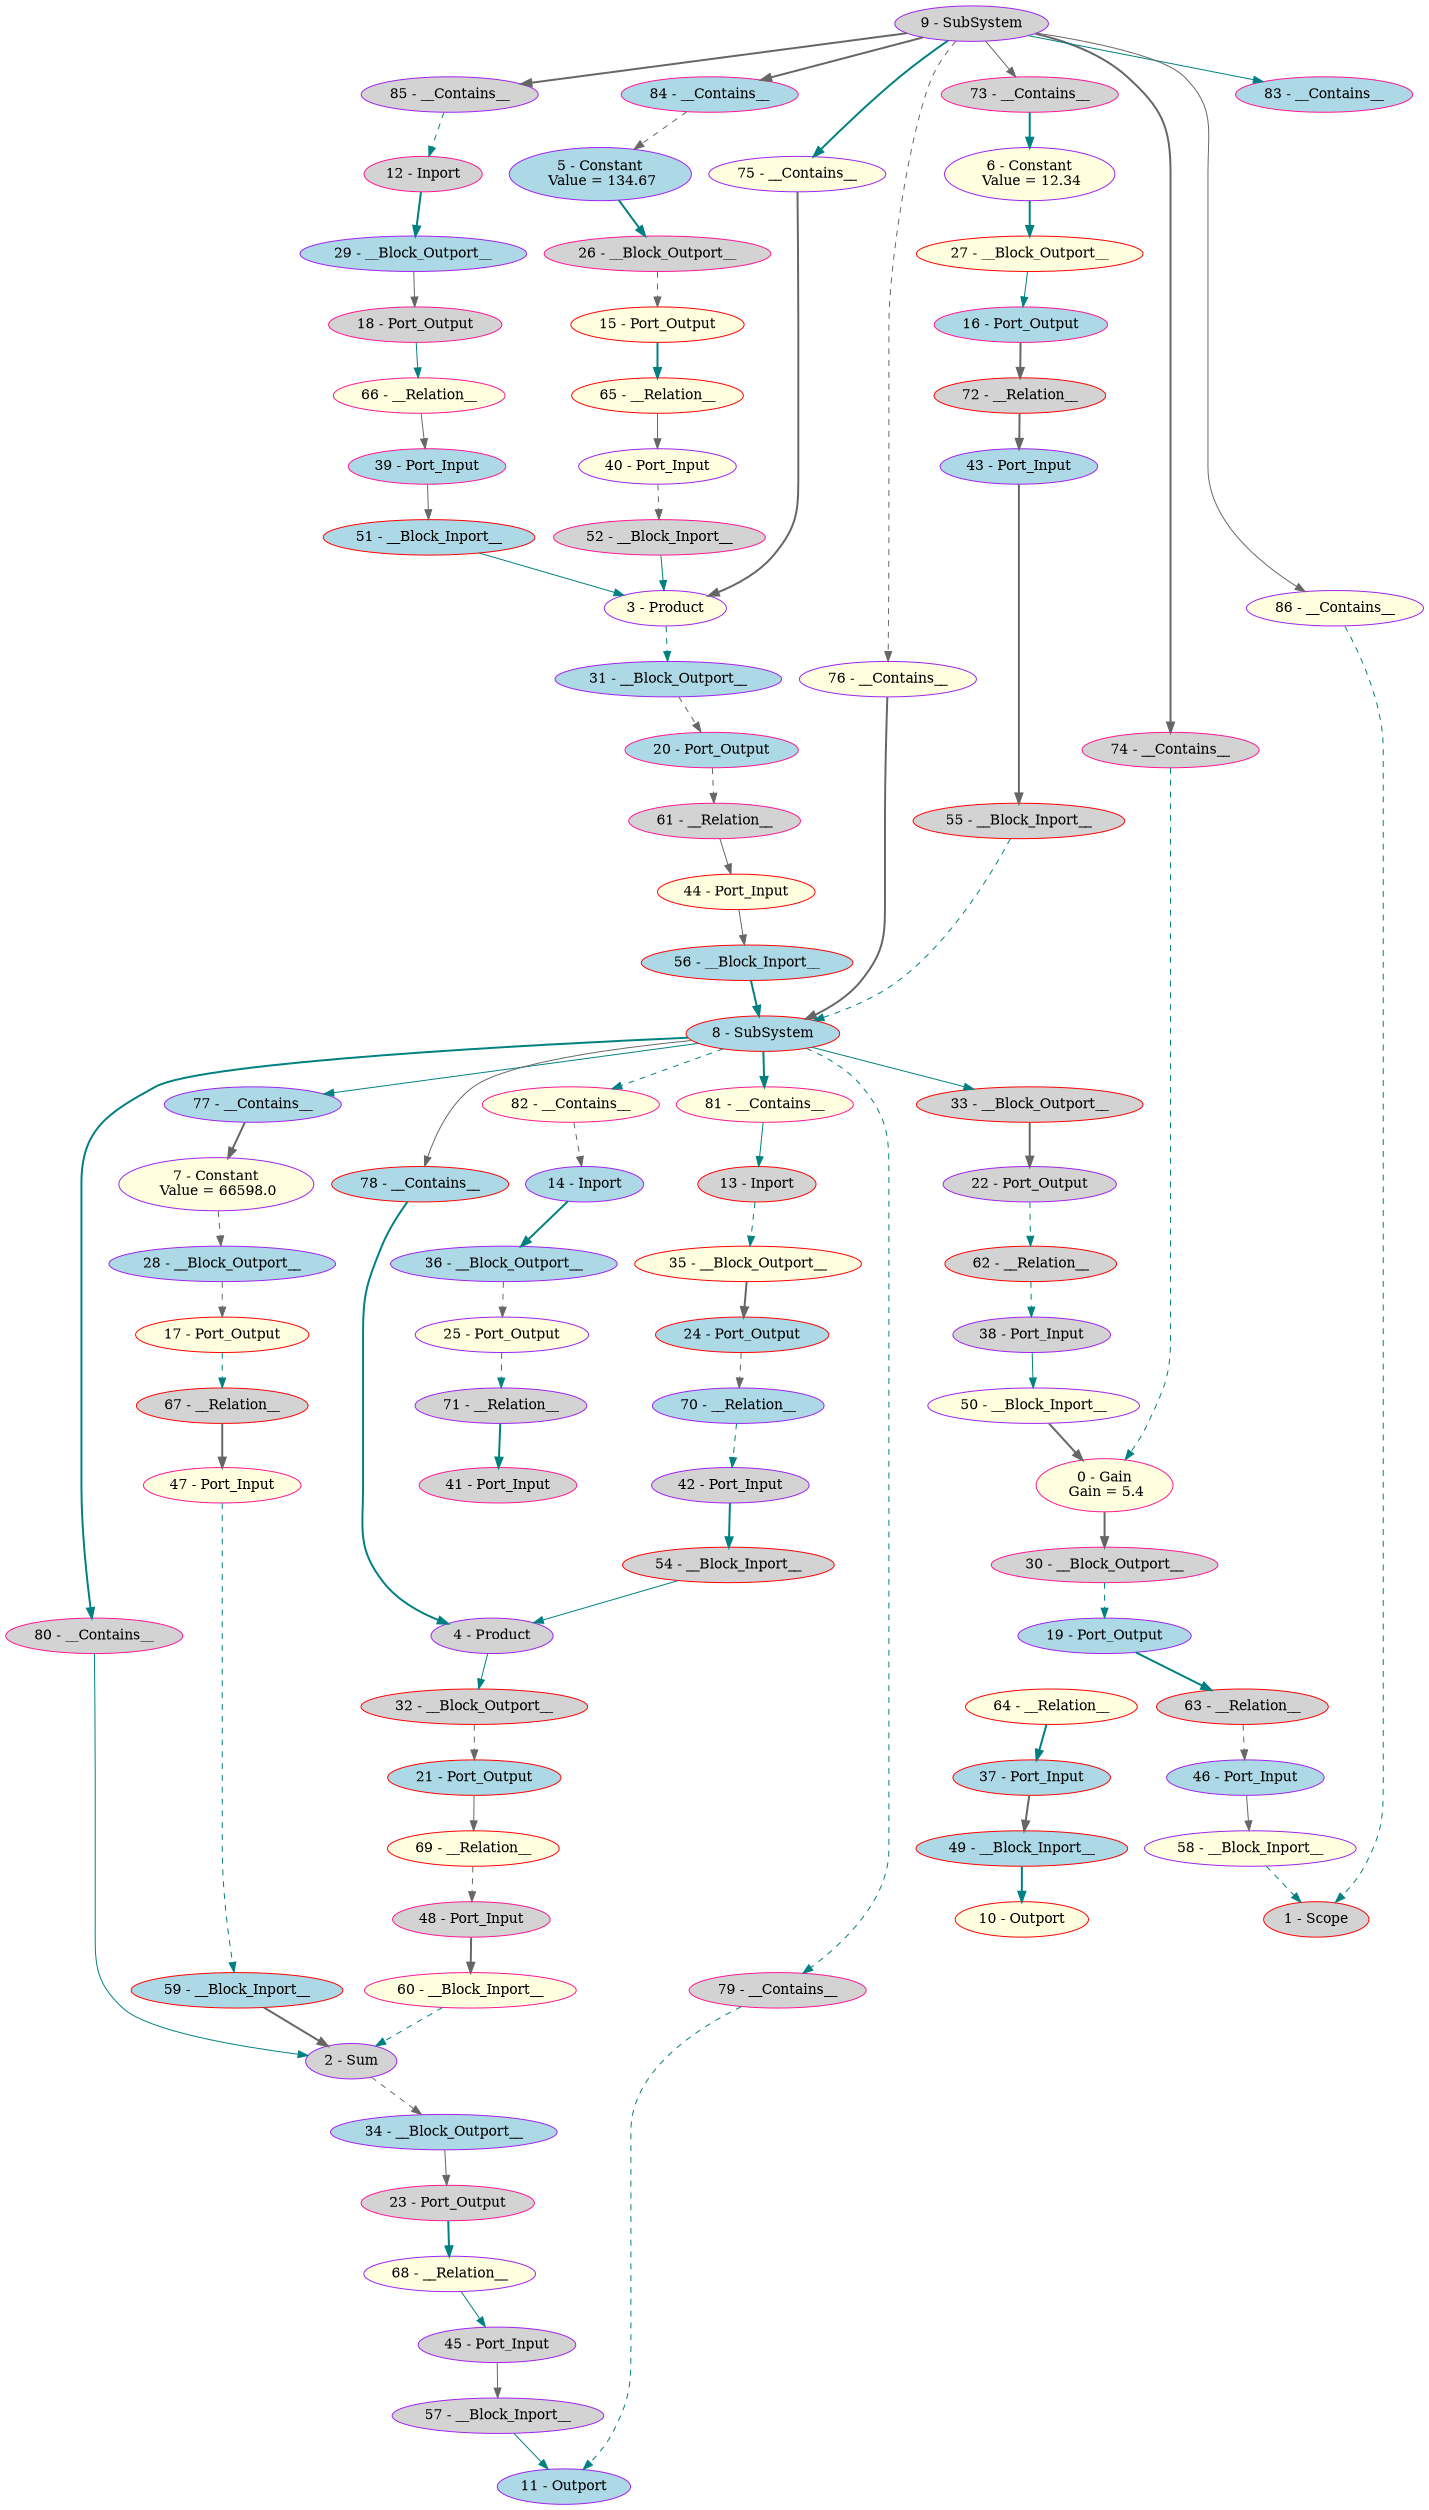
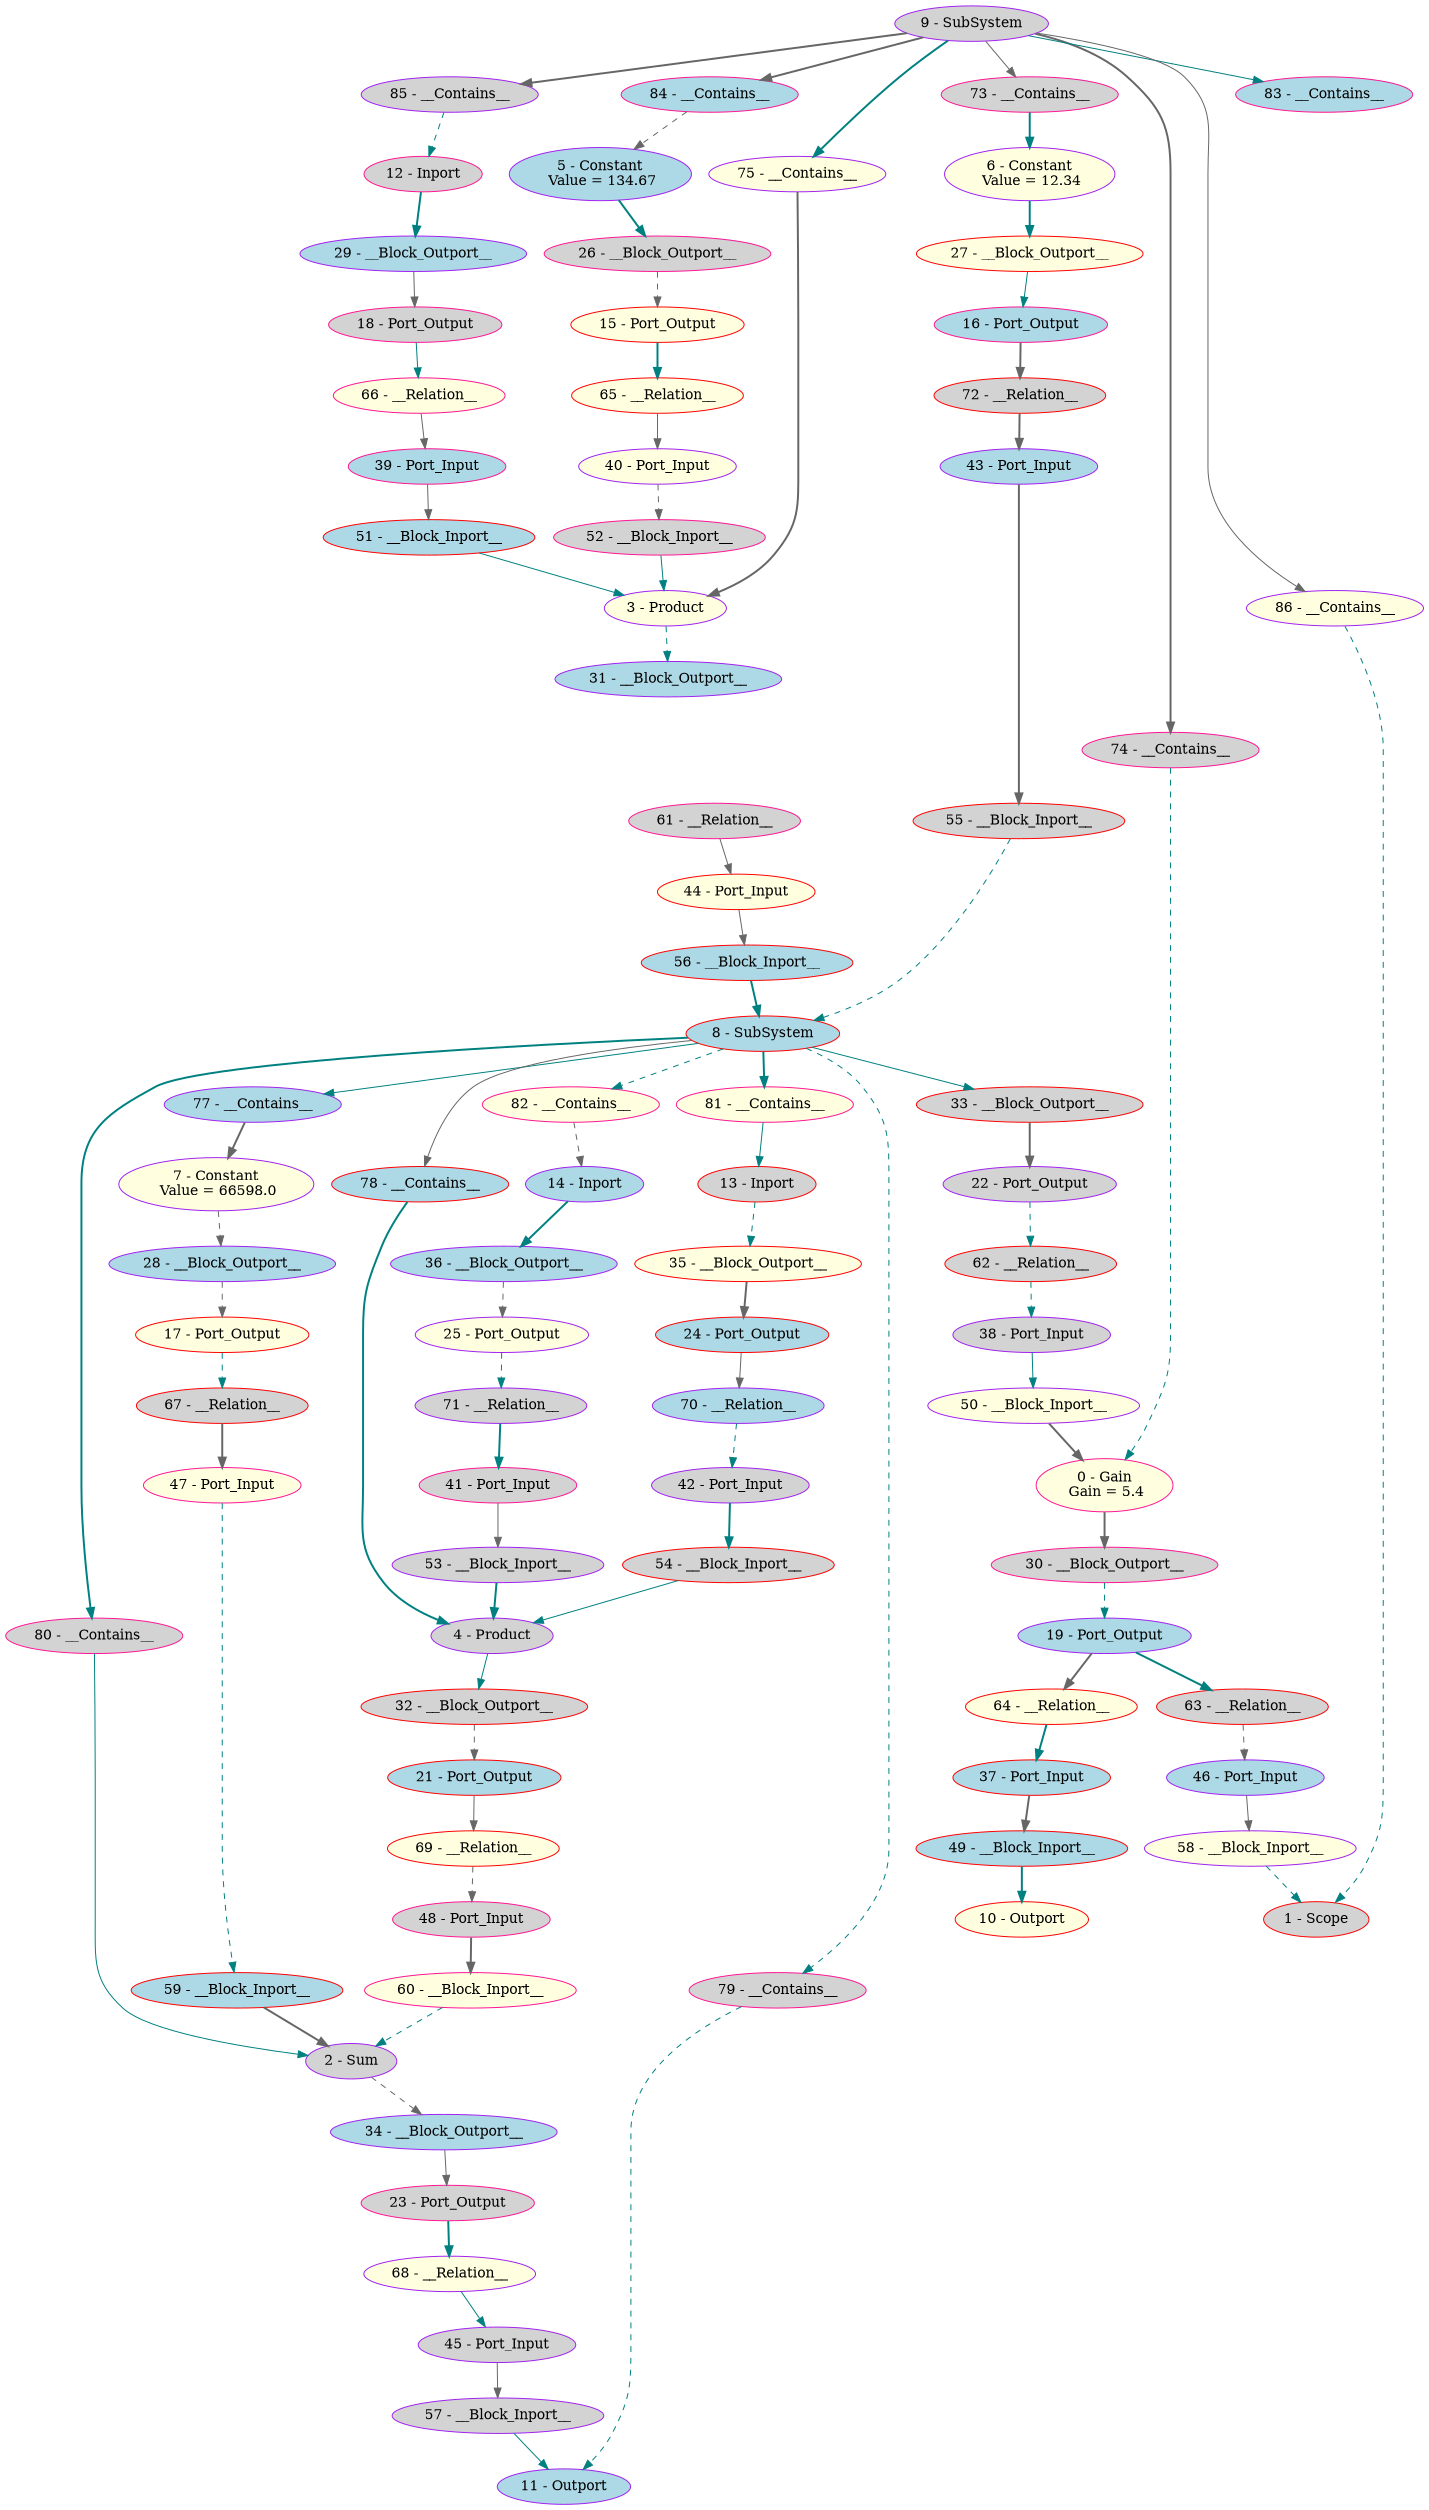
node "76 - __Contains__": removed
node "20 - Port_Output": removed
edge "24 - Port_Output" -> "70 - __Relation__": style dashed -> solid
node "53 - __Block_Inport__": added
edge "19 - Port_Output" -> "64 - __Relation__": added
